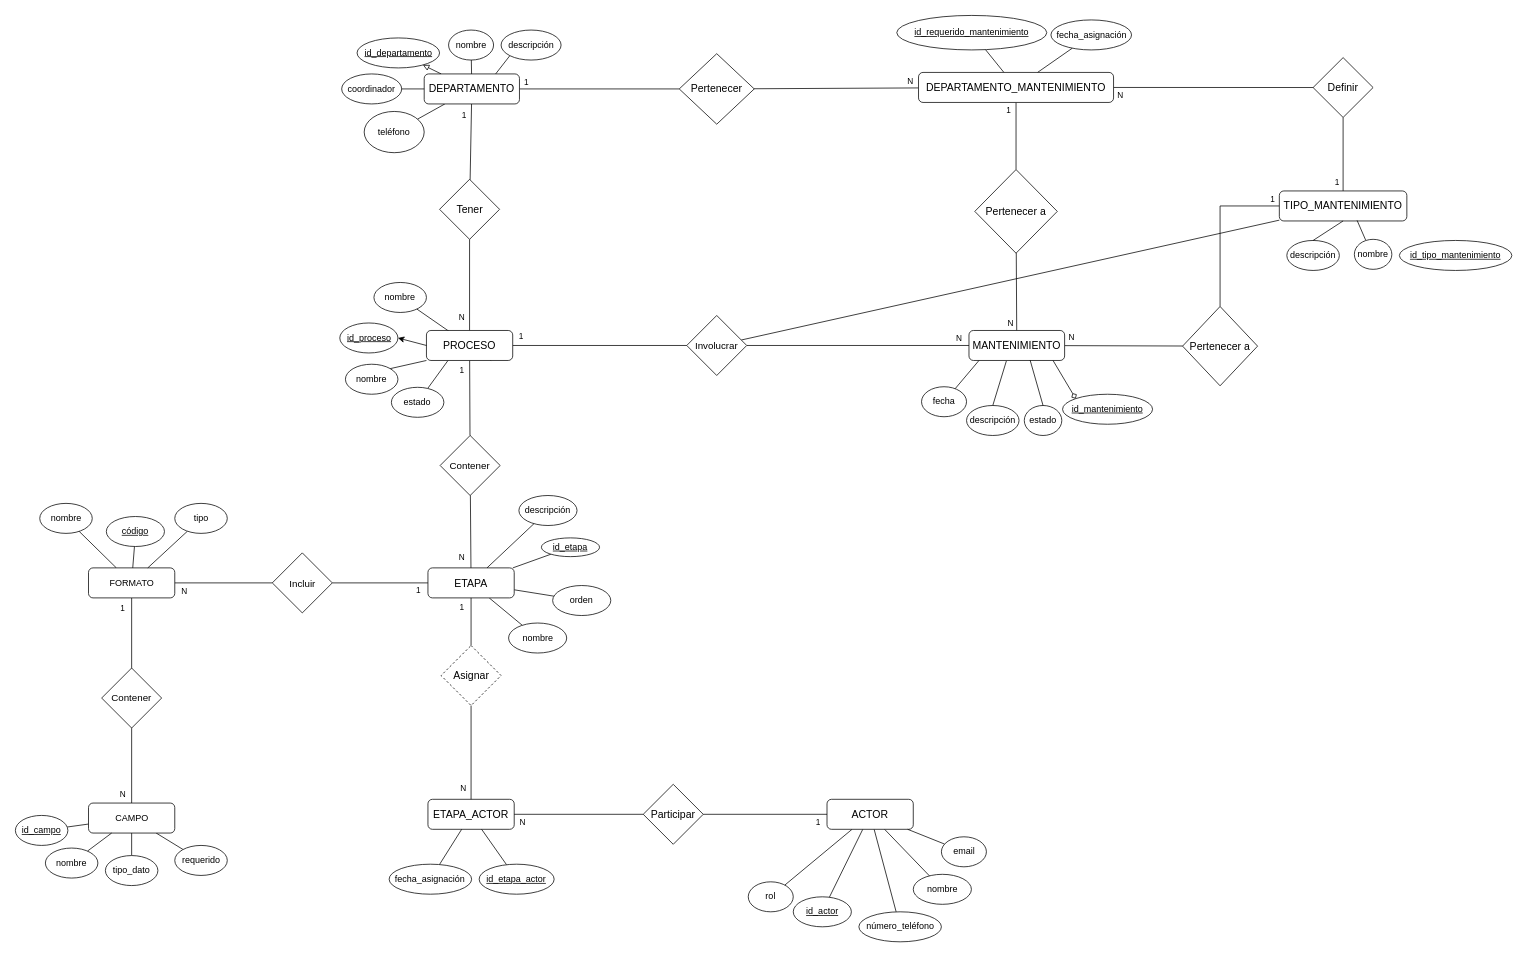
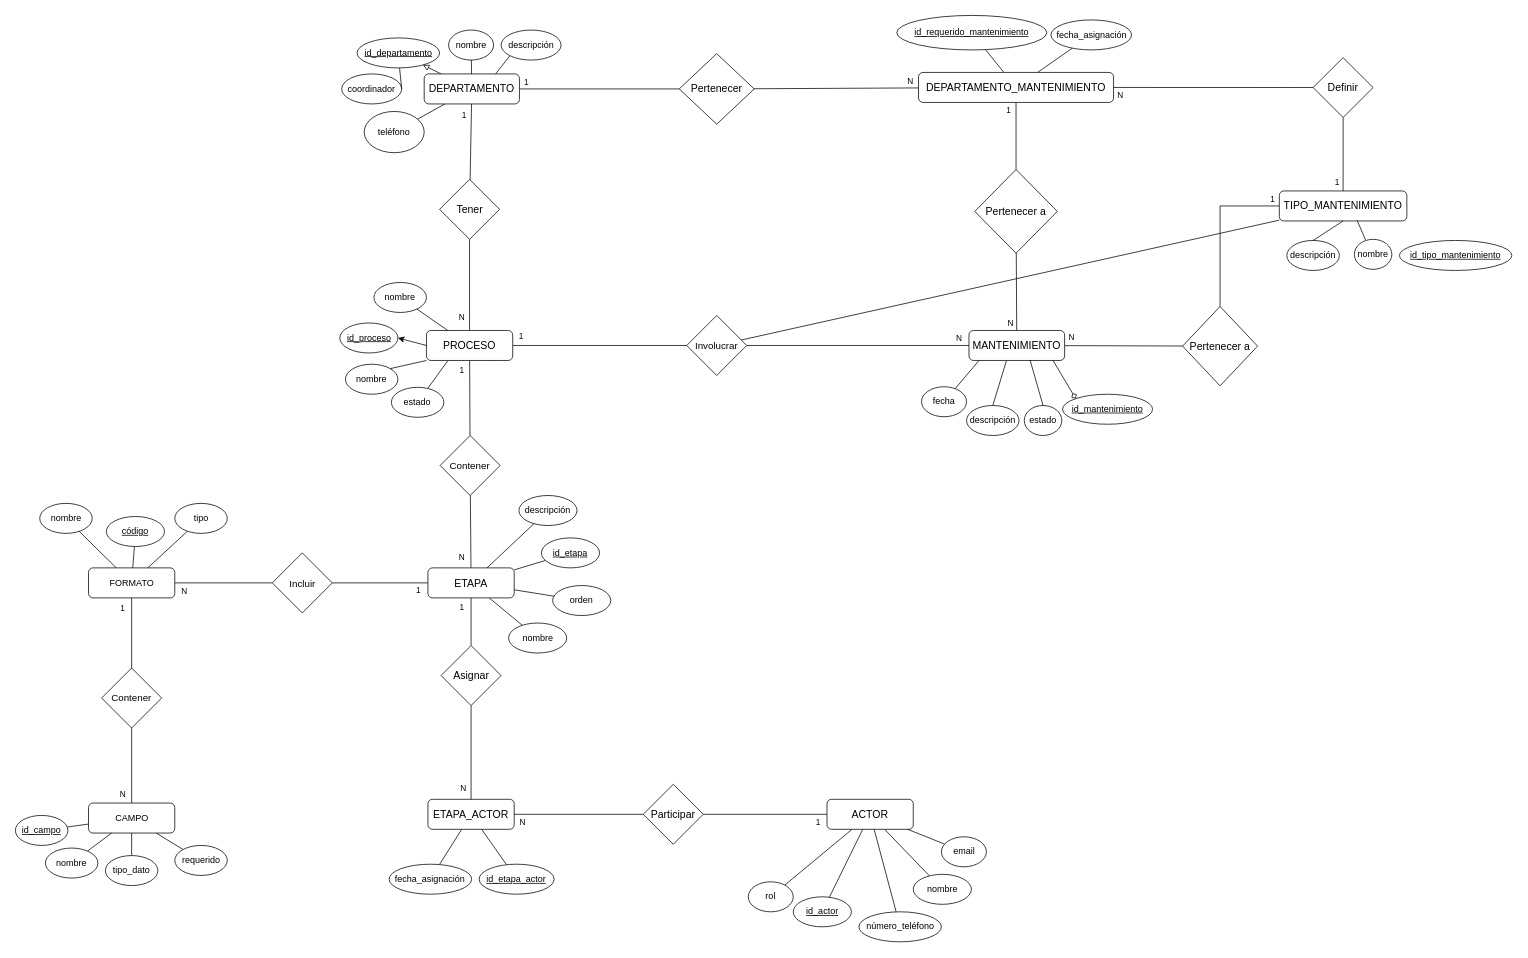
edge "coordinador" -- "DEPARTAMENTO": now "coordinador" -- "id_departamento"
node "id_etapa": size 58x19 -> 58x30
node "Asignar": style dashed -> solid
